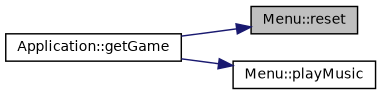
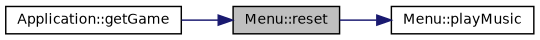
edge "Application::getGame" -> "Menu::playMusic": now "Menu::reset" -> "Menu::playMusic"
